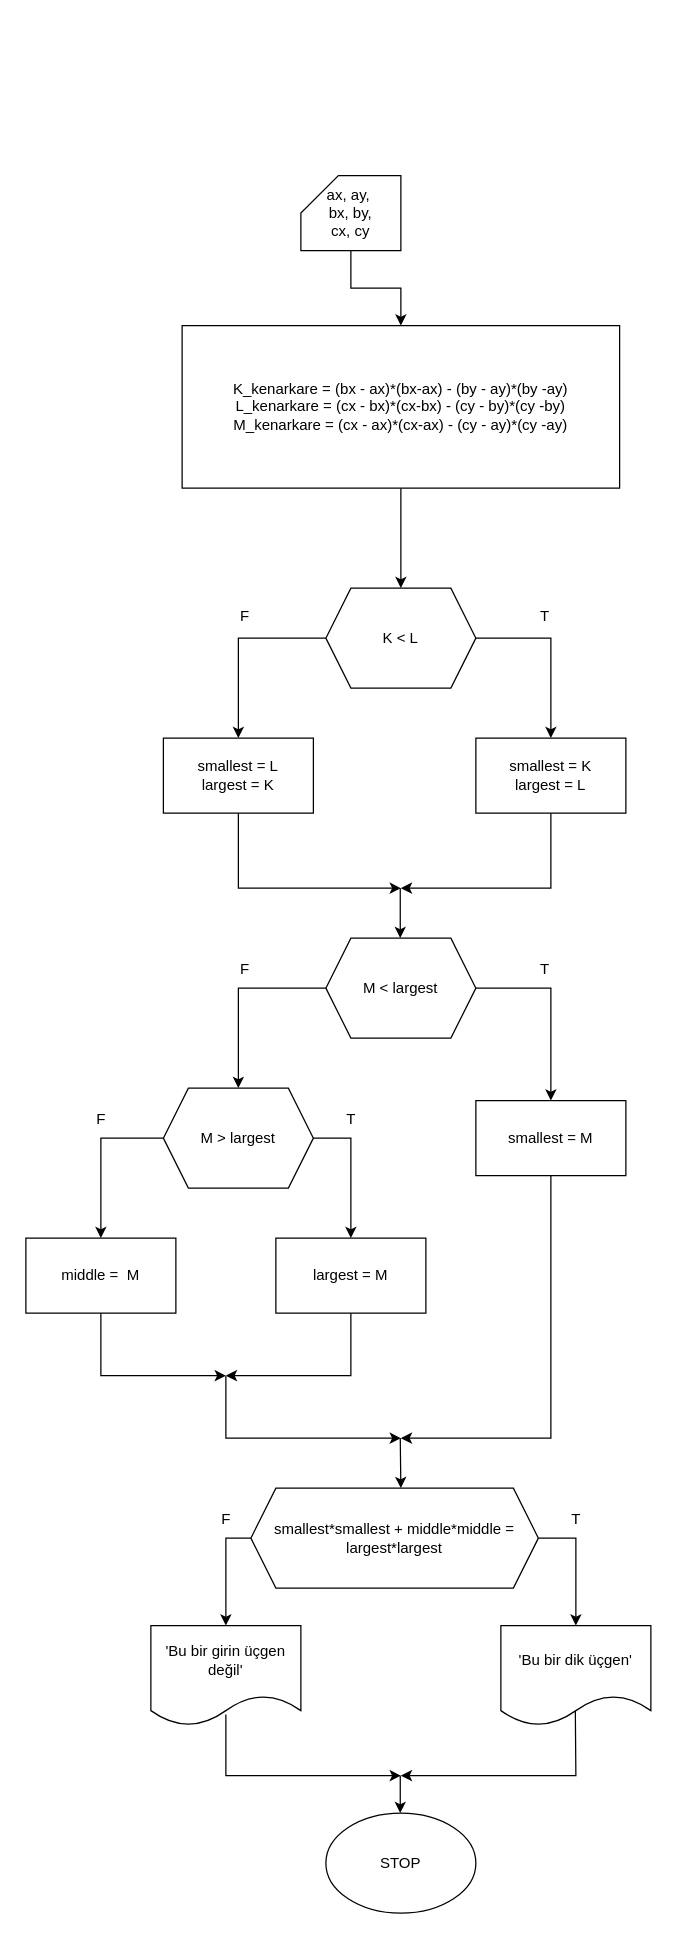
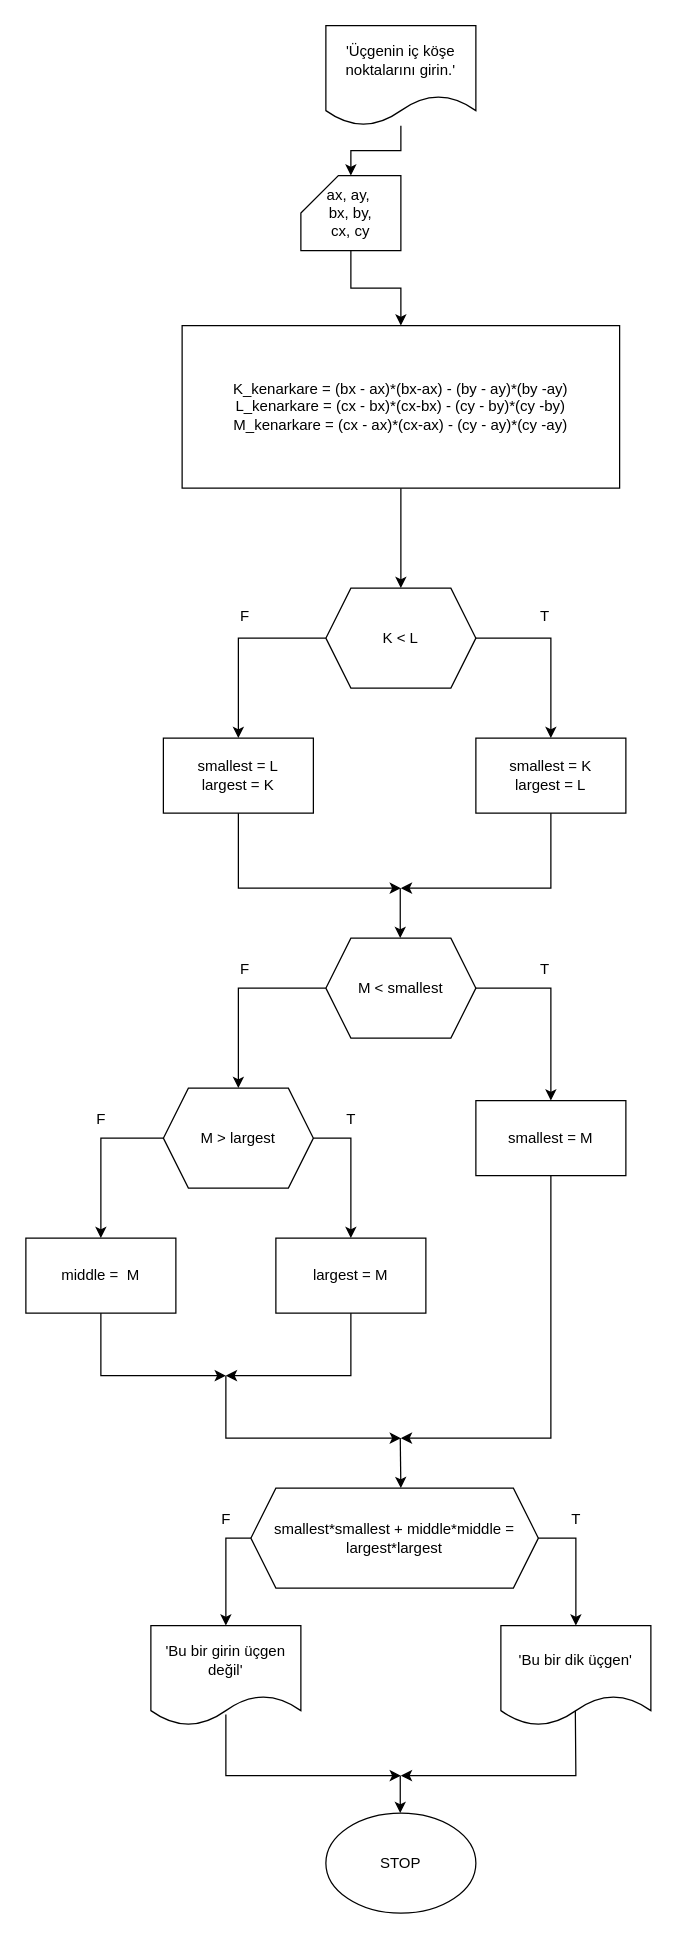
node "'Üçgenin iç köşe noktalarını girin.'": added
edge "'Üçgenin iç köşe noktalarını girin.'" -> "ax, ay, bx, by, cx, cy": added
node "M < largest": label "M < largest" -> "M < smallest"
